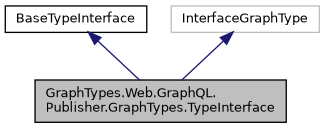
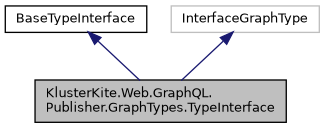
node "GraphTypes.Web.GraphQL. Publisher.GraphTypes.TypeInterface": label "GraphTypes.Web.GraphQL. Publisher.GraphTypes.TypeInterface" -> "KlusterKite.Web.GraphQL. Publisher.GraphTypes.TypeInterface"
